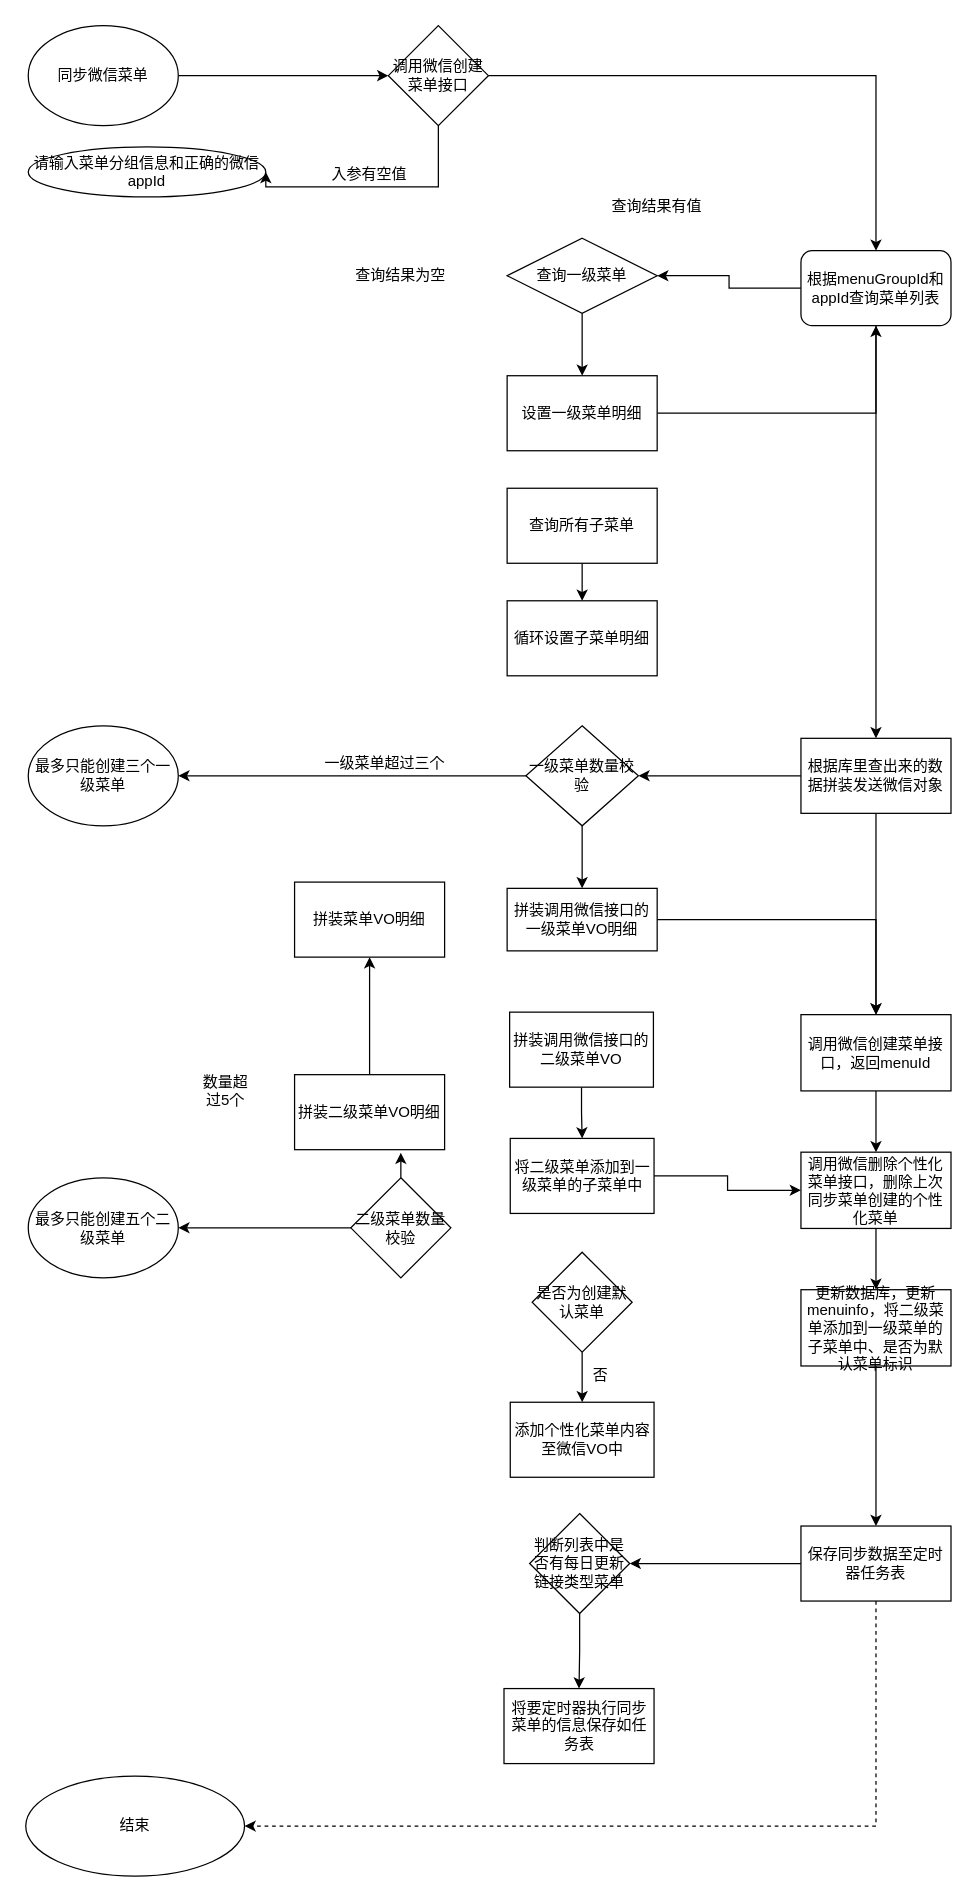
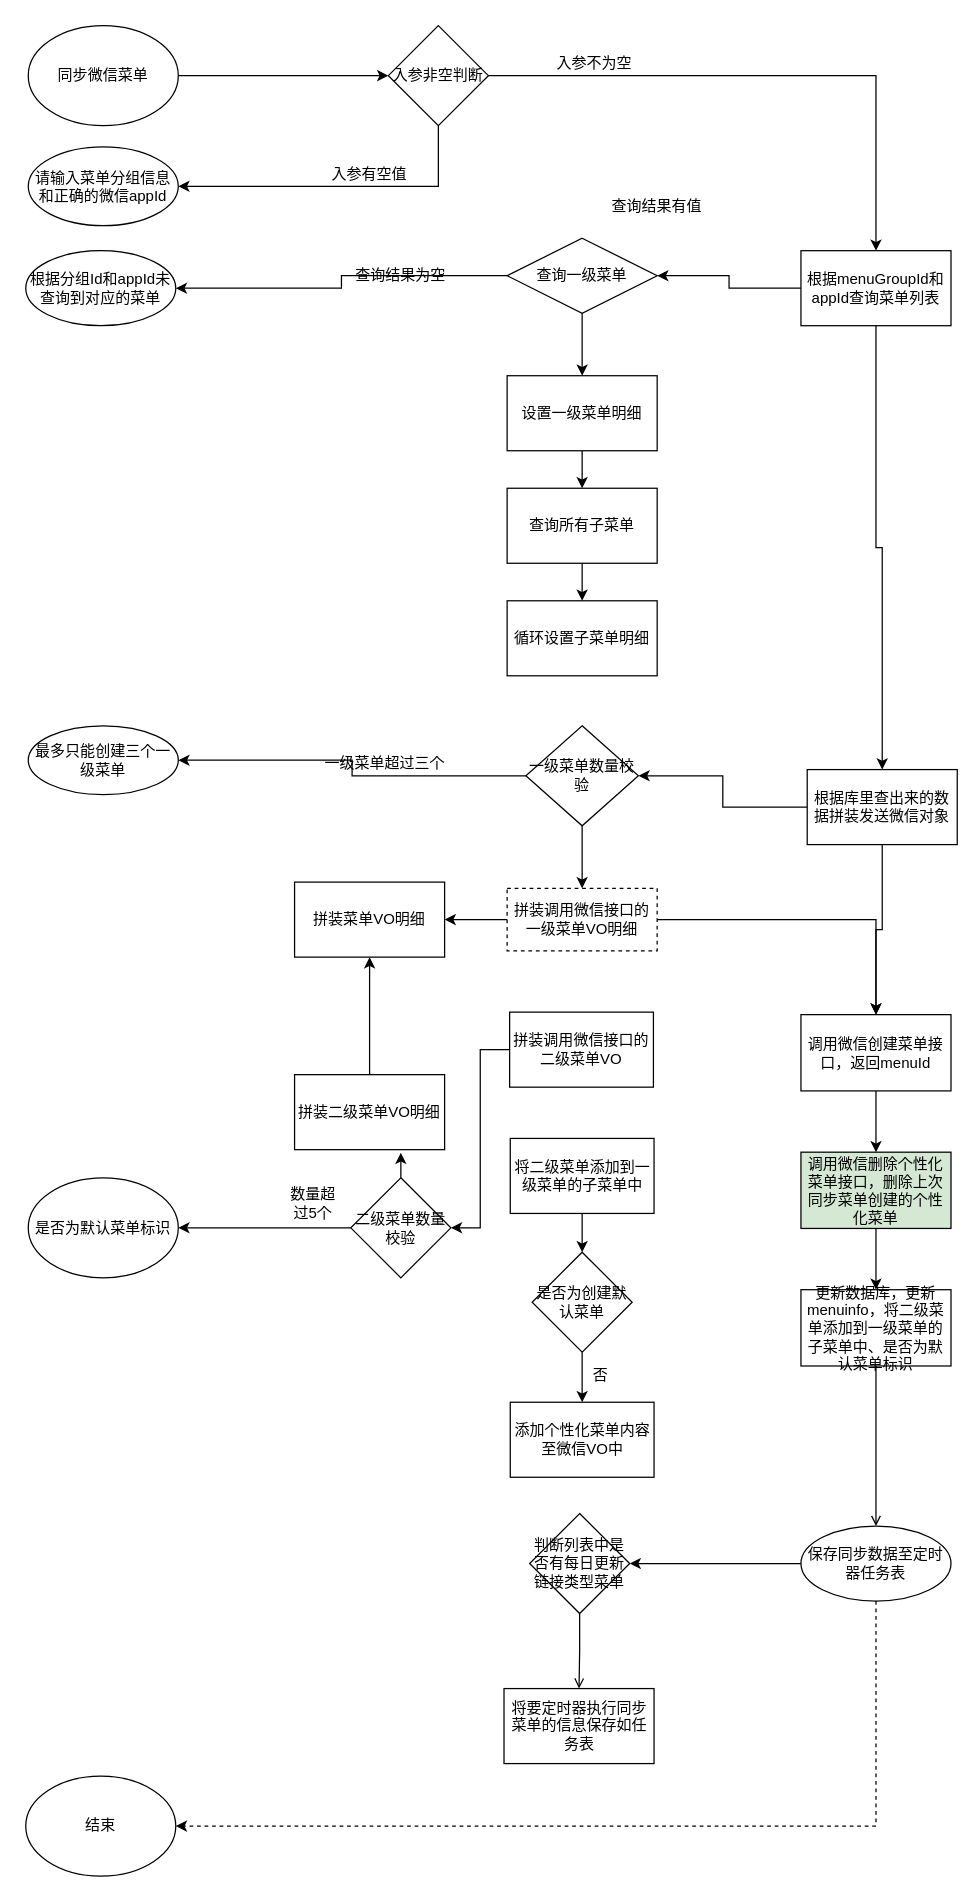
node "入参不为空": added
node "调用微信创建菜单接口": label "调用微信创建菜单接口" -> "入参非空判断"
node "请输入菜单分组信息和正确的微信appId": size 238x50 -> 150x79
edge "查询一级菜单" -> "根据分组Id和appId未查询到对应的菜单": added
node "根据分组Id和appId未查询到对应的菜单": added
node "根据menuGroupId和appId查询菜单列表": shape rounded rectangle -> rectangle
edge "设置一级菜单明细" -> "根据menuGroupId和appId查询菜单列表": now "设置一级菜单明细" -> "查询所有子菜单"
node "最多只能创建三个一级菜单": size 150x100 -> 150x69
node "根据库里查出来的数据拼装发送微信对象": moved (876, 776) -> (882, 807)
edge "拼装调用微信接口的一级菜单VO明细" -> "拼装菜单VO明细": added
node "拼装调用微信接口的一级菜单VO明细": style solid -> dashed
node "数量超过5个": moved (226, 1090) -> (313, 1203)
edge "拼装调用微信接口的二级菜单VO" -> "将二级菜单添加到一级菜单的子菜单中": removed
edge "拼装调用微信接口的二级菜单VO" -> "二级菜单数量校验": added
edge "将二级菜单添加到一级菜单的子菜单中" -> "调用微信删除个性化菜单接口，删除上次同步菜单创建的个性化菜单": now "将二级菜单添加到一级菜单的子菜单中" -> "是否为创建默认菜单"
node "调用微信删除个性化菜单接口，删除上次同步菜单创建的个性化菜单": fillcolor #ffffff -> #d5e8d4
node "最多只能创建五个二级菜单": label "最多只能创建五个二级菜单" -> "是否为默认菜单标识"
edge "更新数据库，更新menuinfo，将二级菜单添加到一级菜单的子菜单中、是否为默认菜单标识" -> "保存同步数据至定时器任务表": arrowhead classic -> open
node "保存同步数据至定时器任务表": shape rectangle -> ellipse
edge "判断列表中是否有每日更新链接类型菜单" -> "将要定时器执行同步菜单的信息保存如任务表": arrowhead classic -> open
node "结束": size 219x100 -> 150x100
